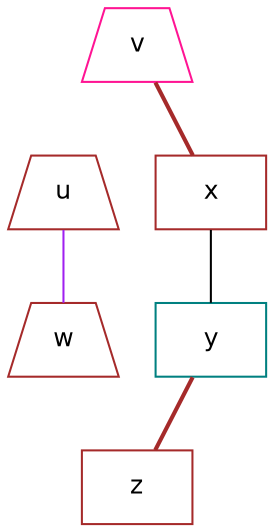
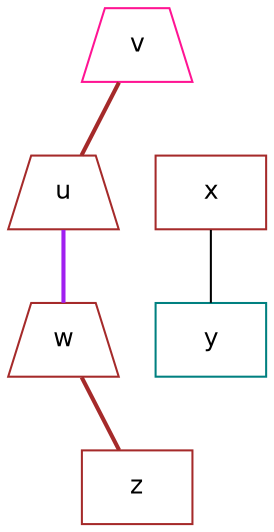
edge "v" -- "x": now "v" -- "u"
edge "u" -- "w": style solid -> bold
edge "y" -- "z": now "w" -- "z"
